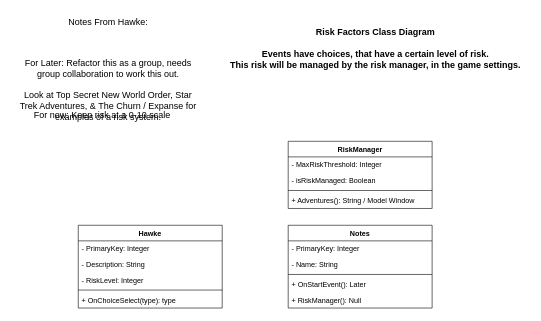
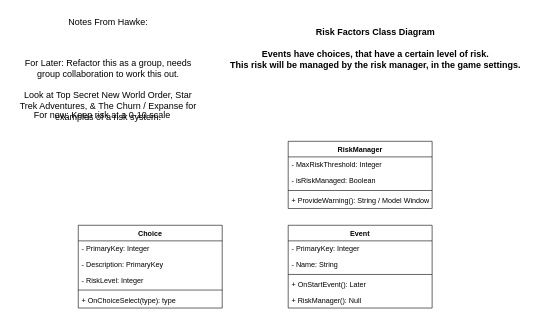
node "+ Adventures(): String / Model Window": label "+ Adventures(): String / Model Window" -> "+ ProvideWarning(): String / Model Window"
node "Hawke": label "Hawke" -> "Choice"
node "Notes": label "Notes" -> "Event"
node "- Description: String": label "- Description: String" -> "- Description: PrimaryKey"
